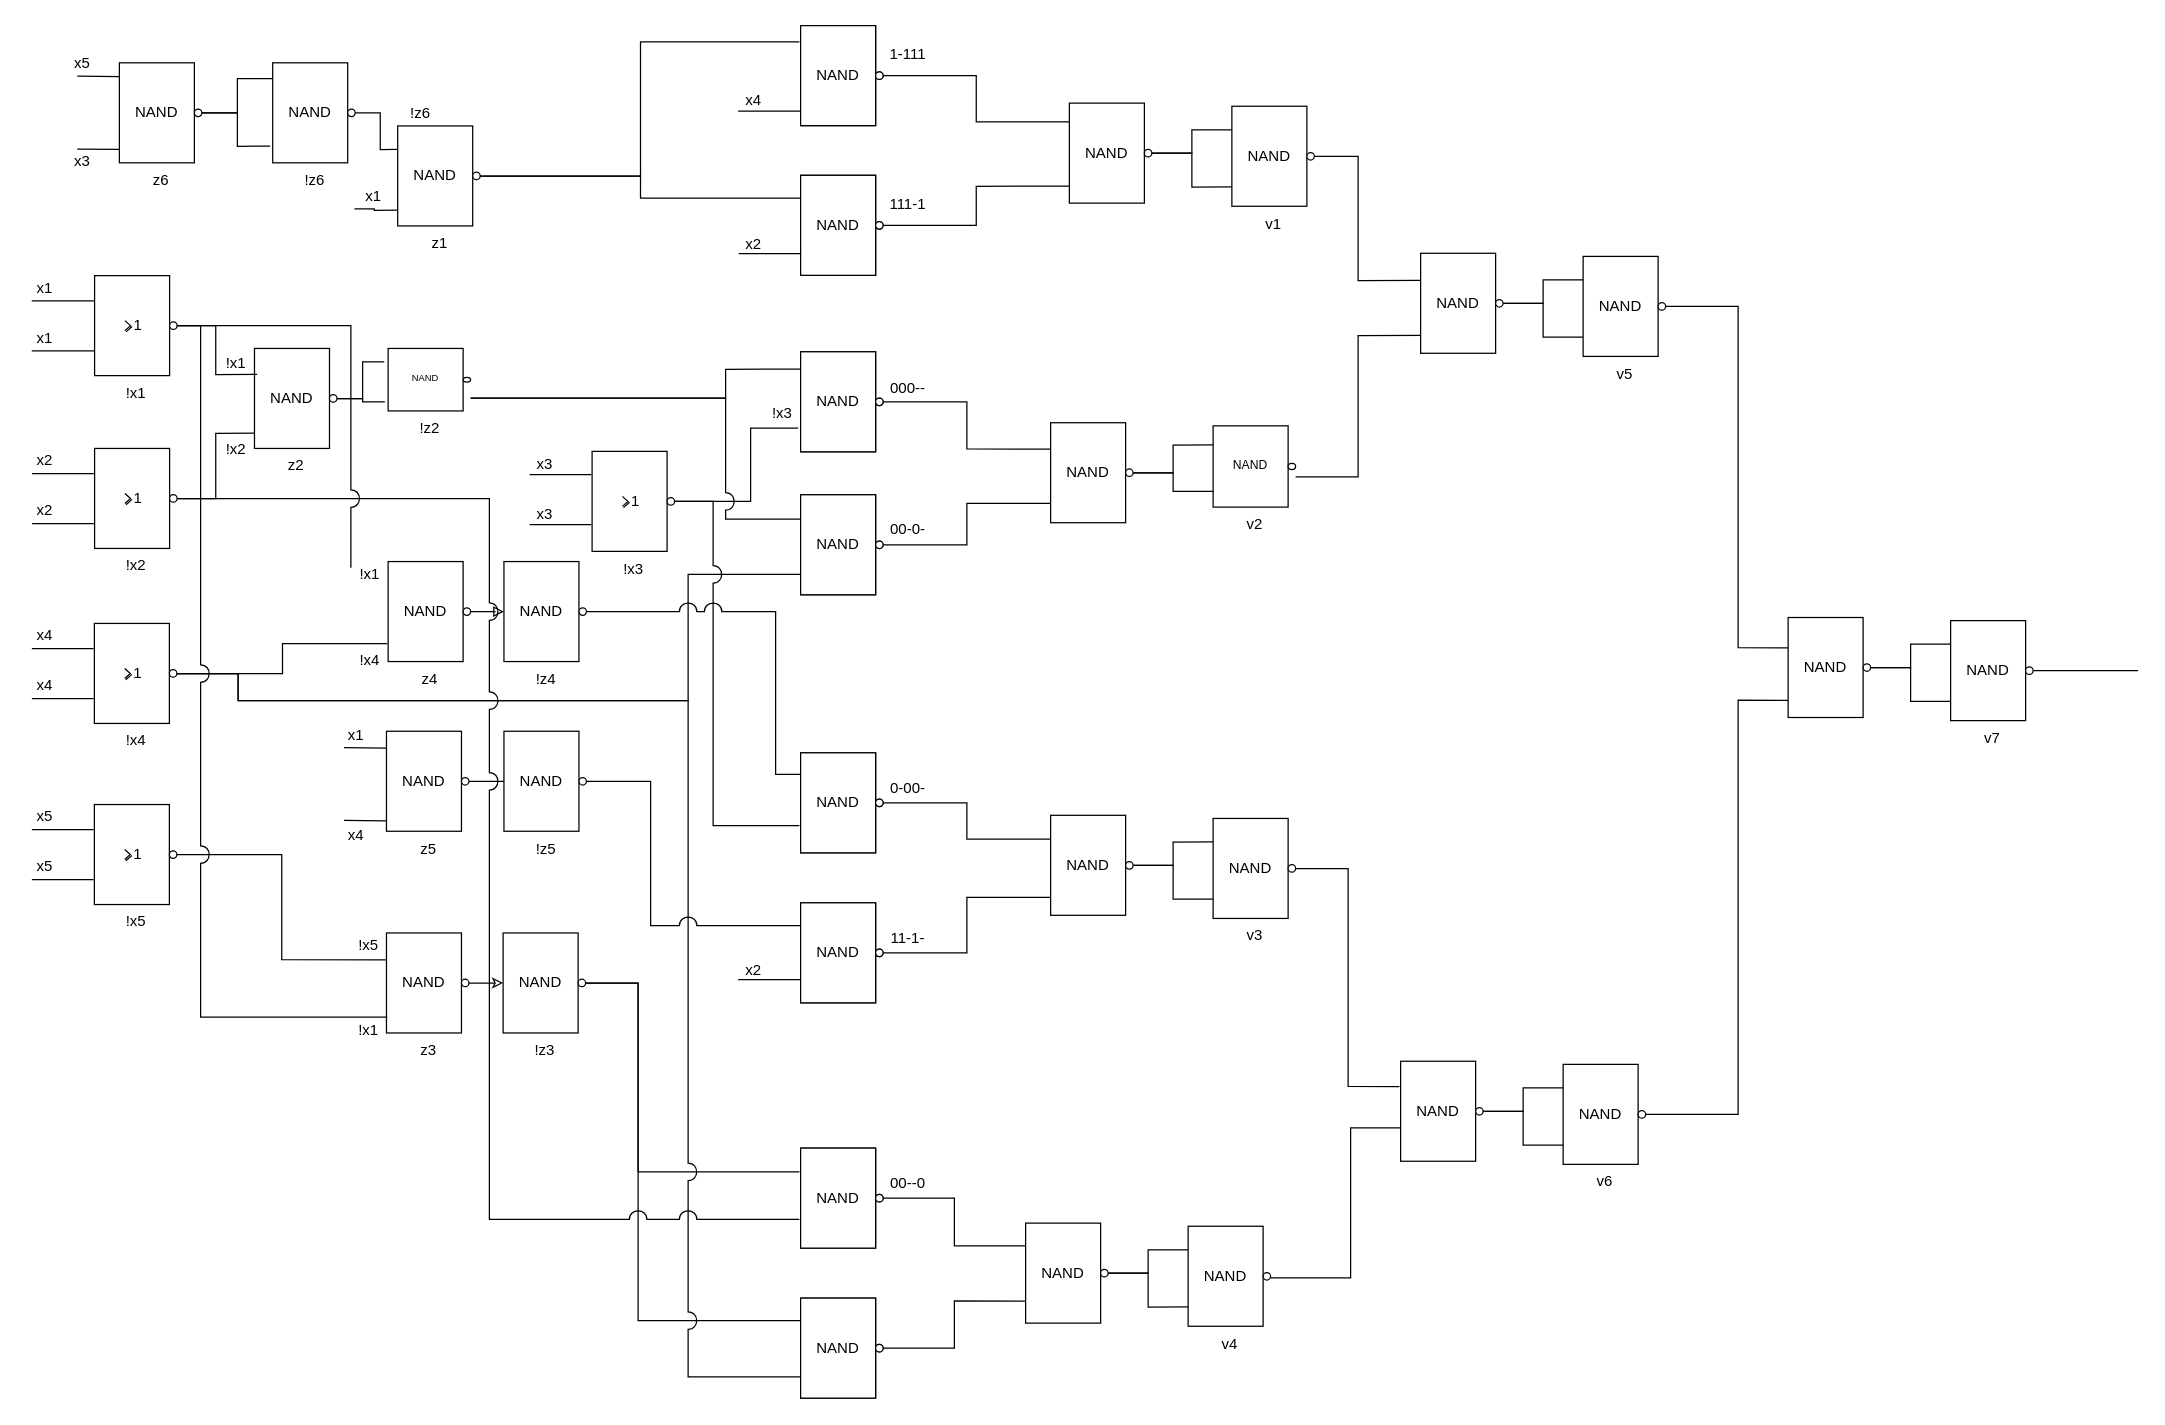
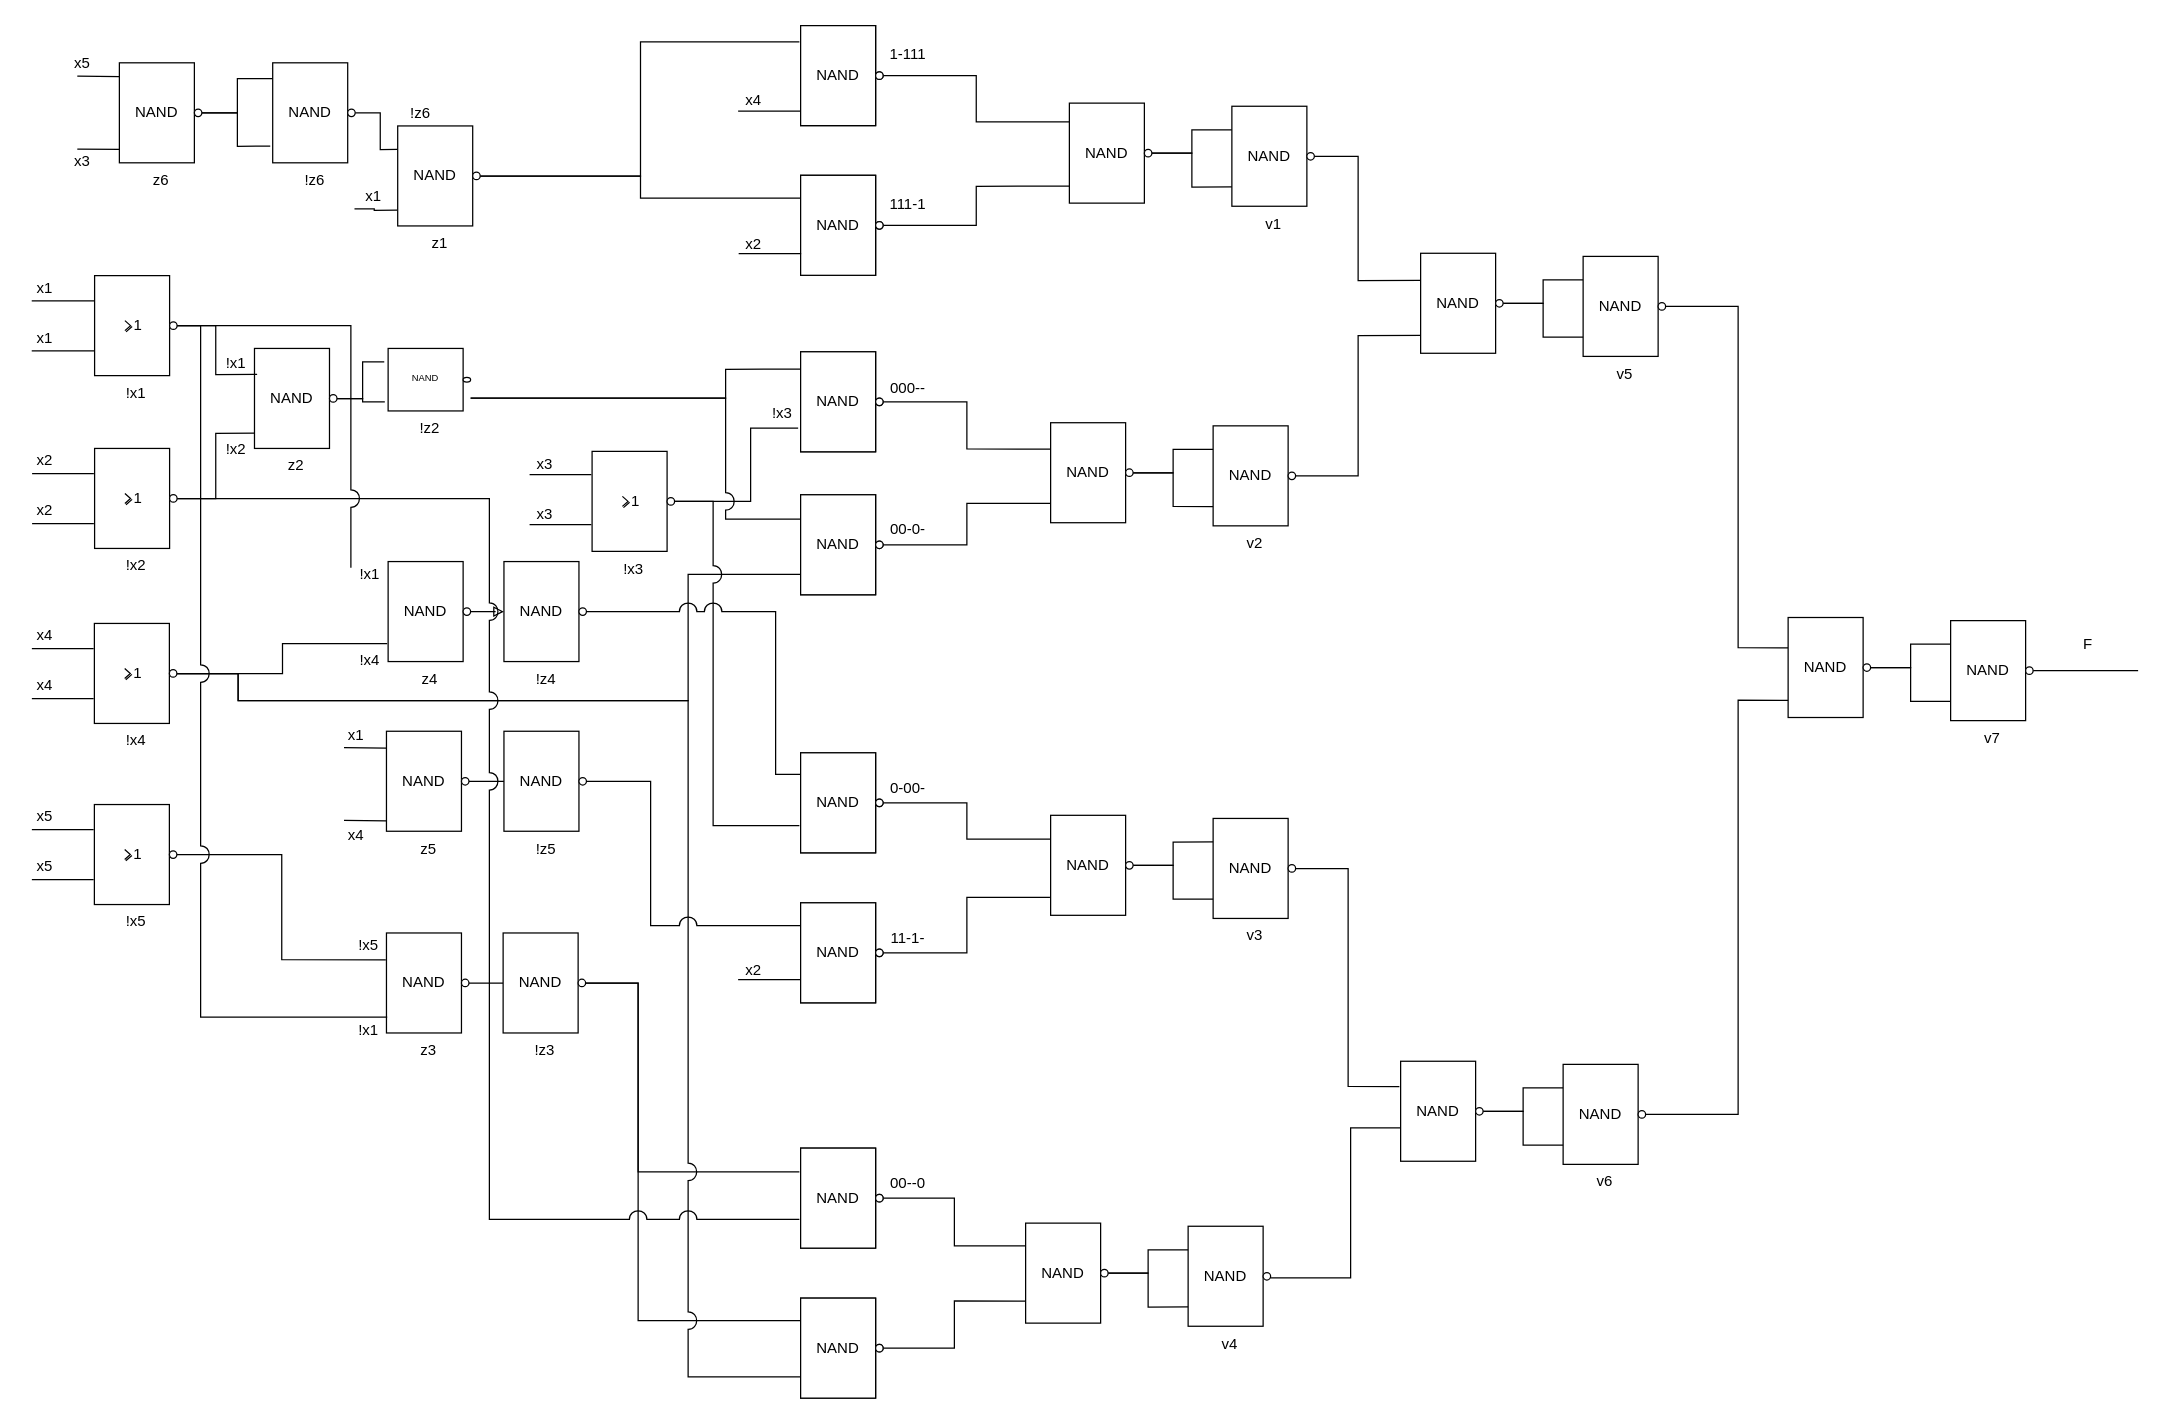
node "v2": size 83x81 -> 83x100
node "F": added
edge "z3" -> "!z3": arrowhead classic -> none
